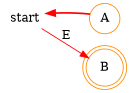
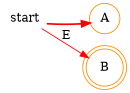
edge "A" -> "start": reversed
